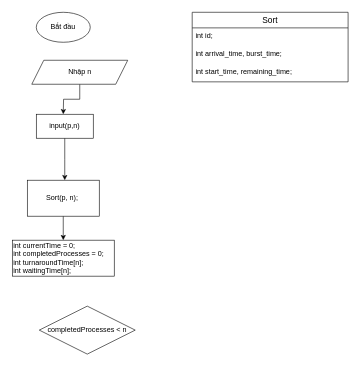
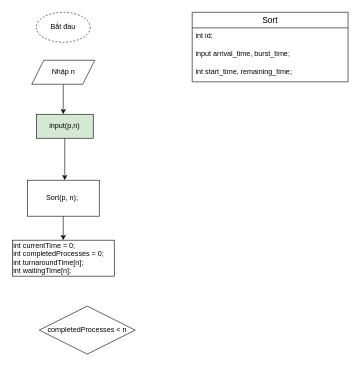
node "Bắt đầu": style solid -> dashed
node "int arrival_time, burst_time;": label "int arrival_time, burst_time;" -> "input arrival_time, burst_time;"
node "Nhập n": size 96x24 -> 63x24
node "input(p,n)": fillcolor #ffffff -> #d5e8d4
